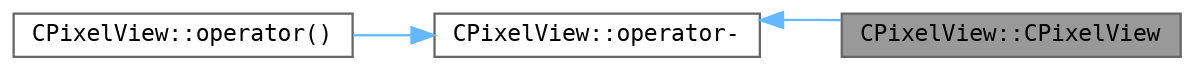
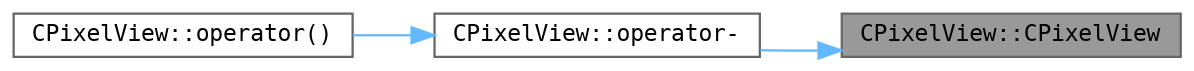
edge "CPixelView::CPixelView" -> "CPixelView::operator-": reversed
